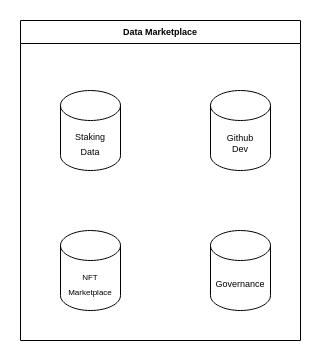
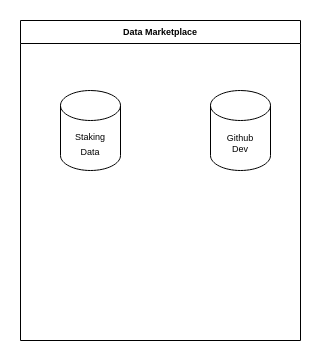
node "NFT Marketplace": removed
node "Governance": removed
